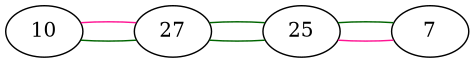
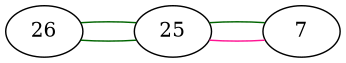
node "10": removed
node "27": label "27" -> "26"
